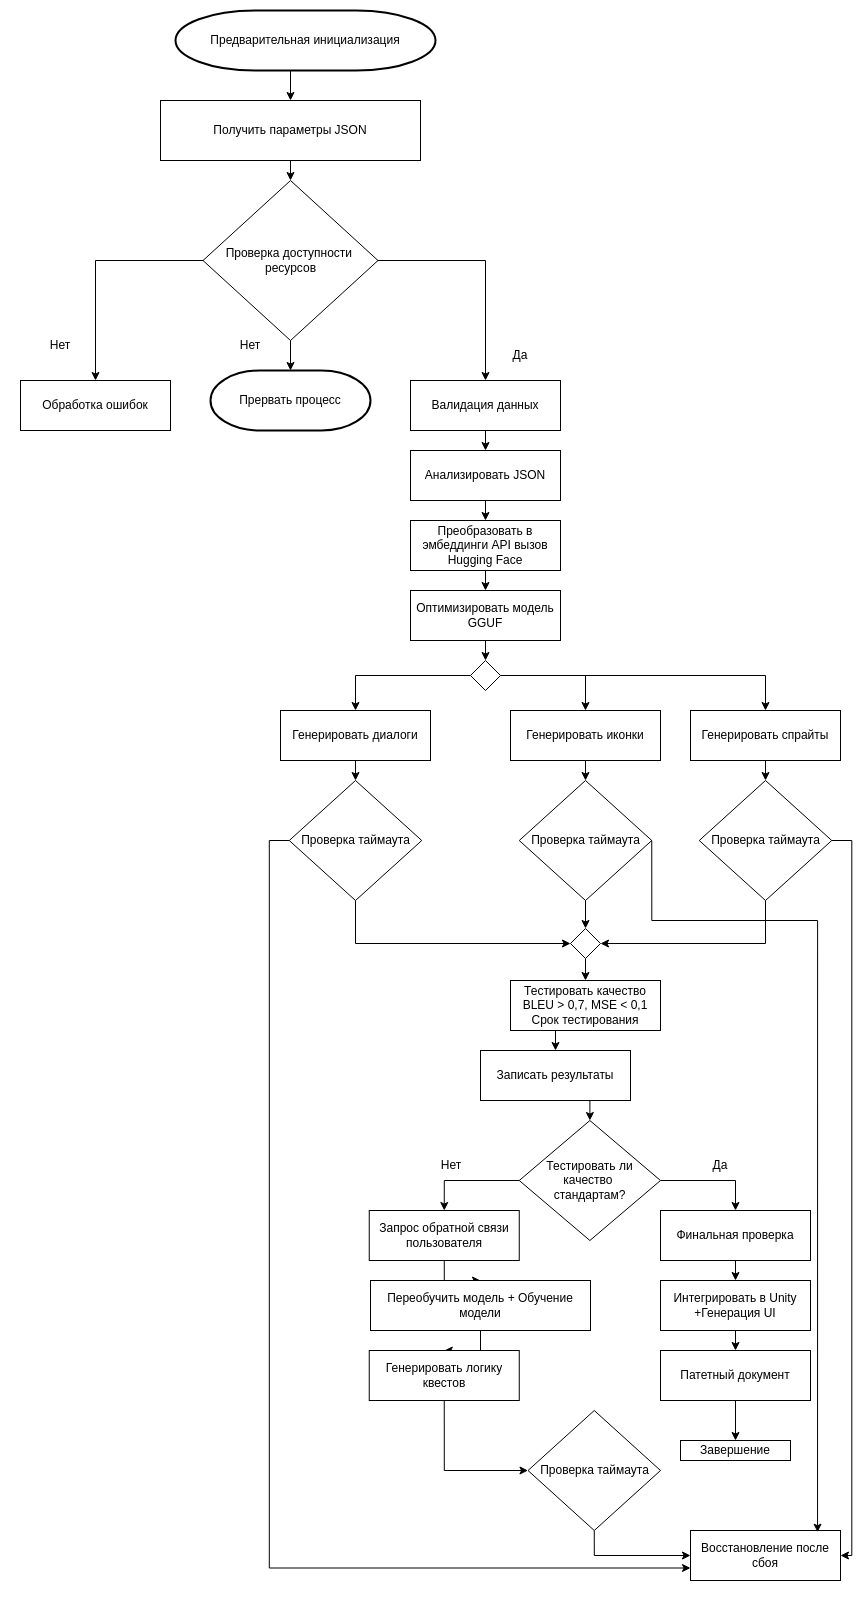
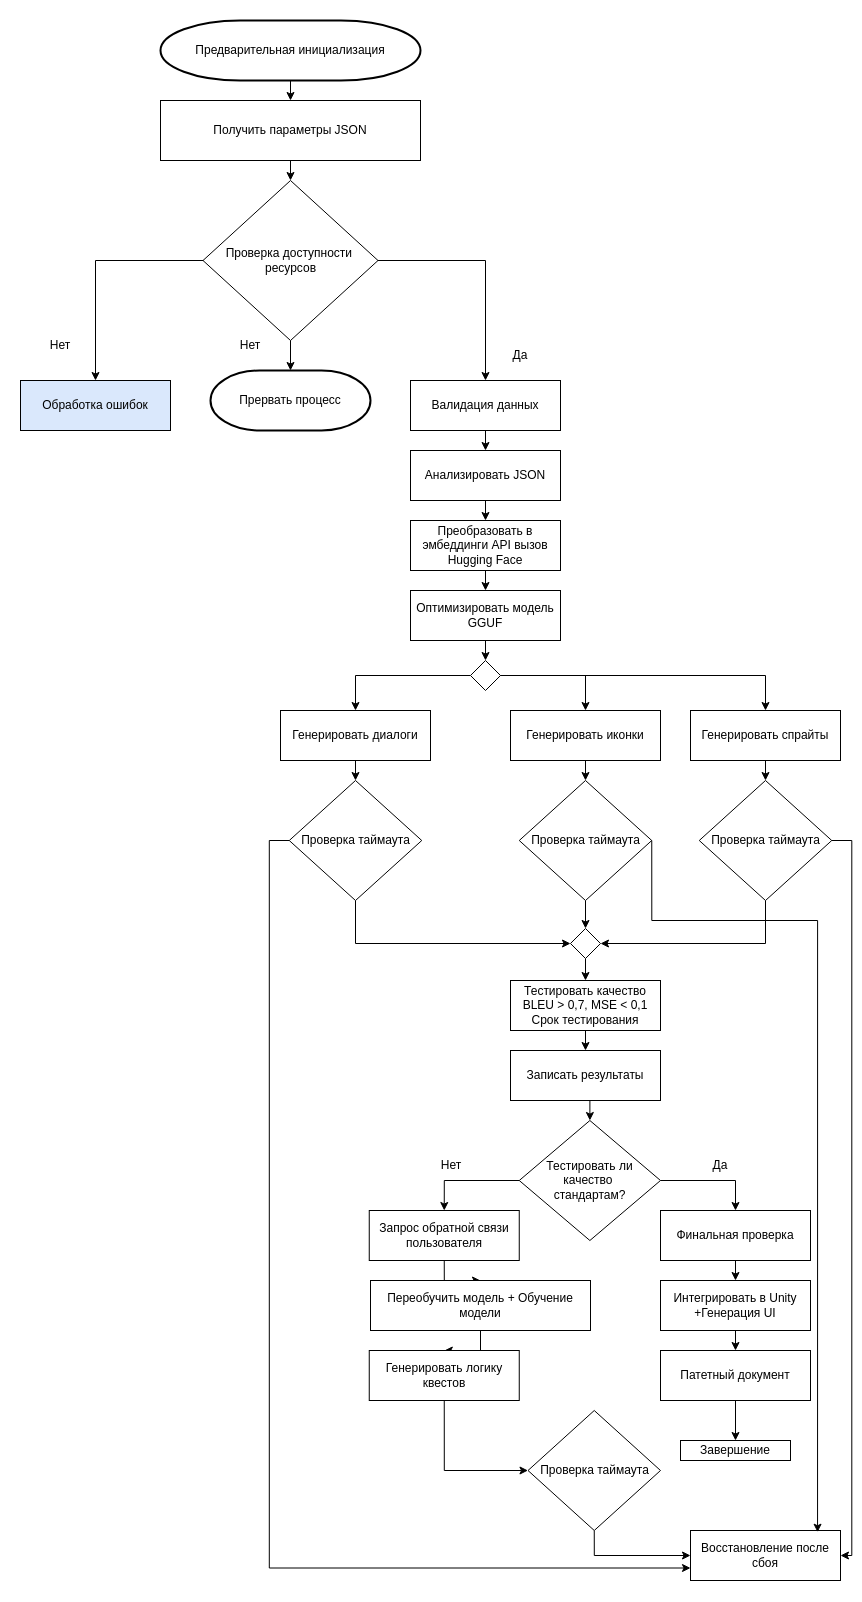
node "Предварительная инициализация": moved (306, 41) -> (291, 51)
node "Обработка ошибок": fillcolor #ffffff -> #dae8fc
node "Записать результаты": moved (556, 1076) -> (586, 1076)
